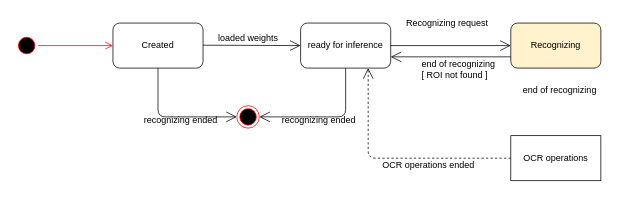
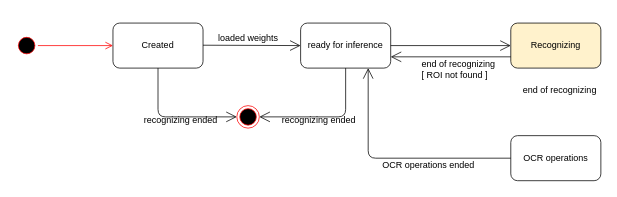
node "Recognizing request": removed
edge "OCR operations" -> "ready for inference": style dashed -> solid
node "OCR operations": shape rectangle -> rounded rectangle
